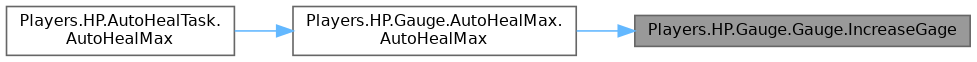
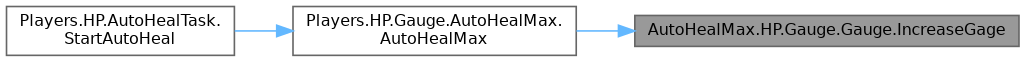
node "Players.HP.AutoHealTask. AutoHealMax": label "Players.HP.AutoHealTask. AutoHealMax" -> "Players.HP.AutoHealTask. StartAutoHeal"
node "Players.HP.Gauge.Gauge.IncreaseGage": label "Players.HP.Gauge.Gauge.IncreaseGage" -> "AutoHealMax.HP.Gauge.Gauge.IncreaseGage"
